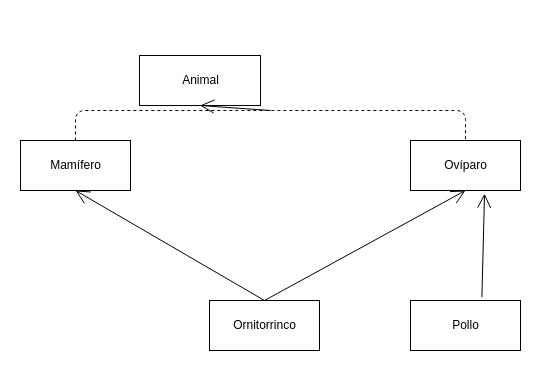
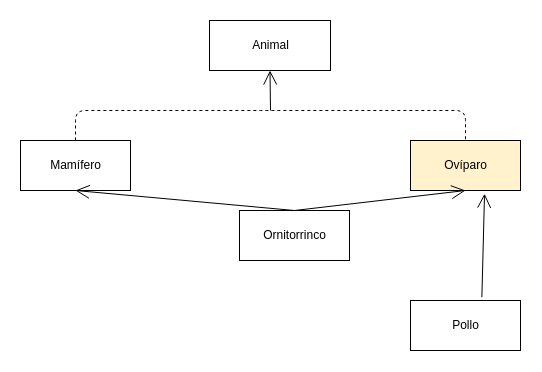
node "Animal": moved (200, 81) -> (270, 46)
node "Ovíparo": fillcolor #ffffff -> #fff2cc
node "Ornitorrinco": moved (265, 326) -> (295, 236)
